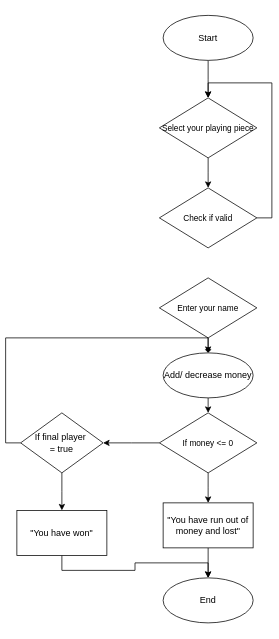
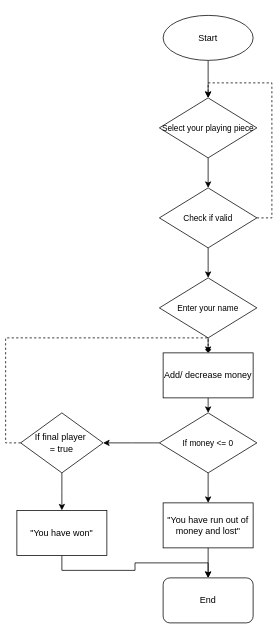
edge "Check if valid" -> "Select your playing piece": style solid -> dashed
edge "Check if valid" -> "Enter your name": added
edge "If final player = true" -> "Add/ decrease money": style solid -> dashed
node "Add/ decrease money": shape ellipse -> rectangle
node "End": shape ellipse -> rounded rectangle
